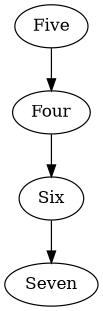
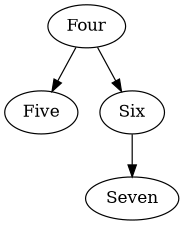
edge "Five" -> "Four": reversed
